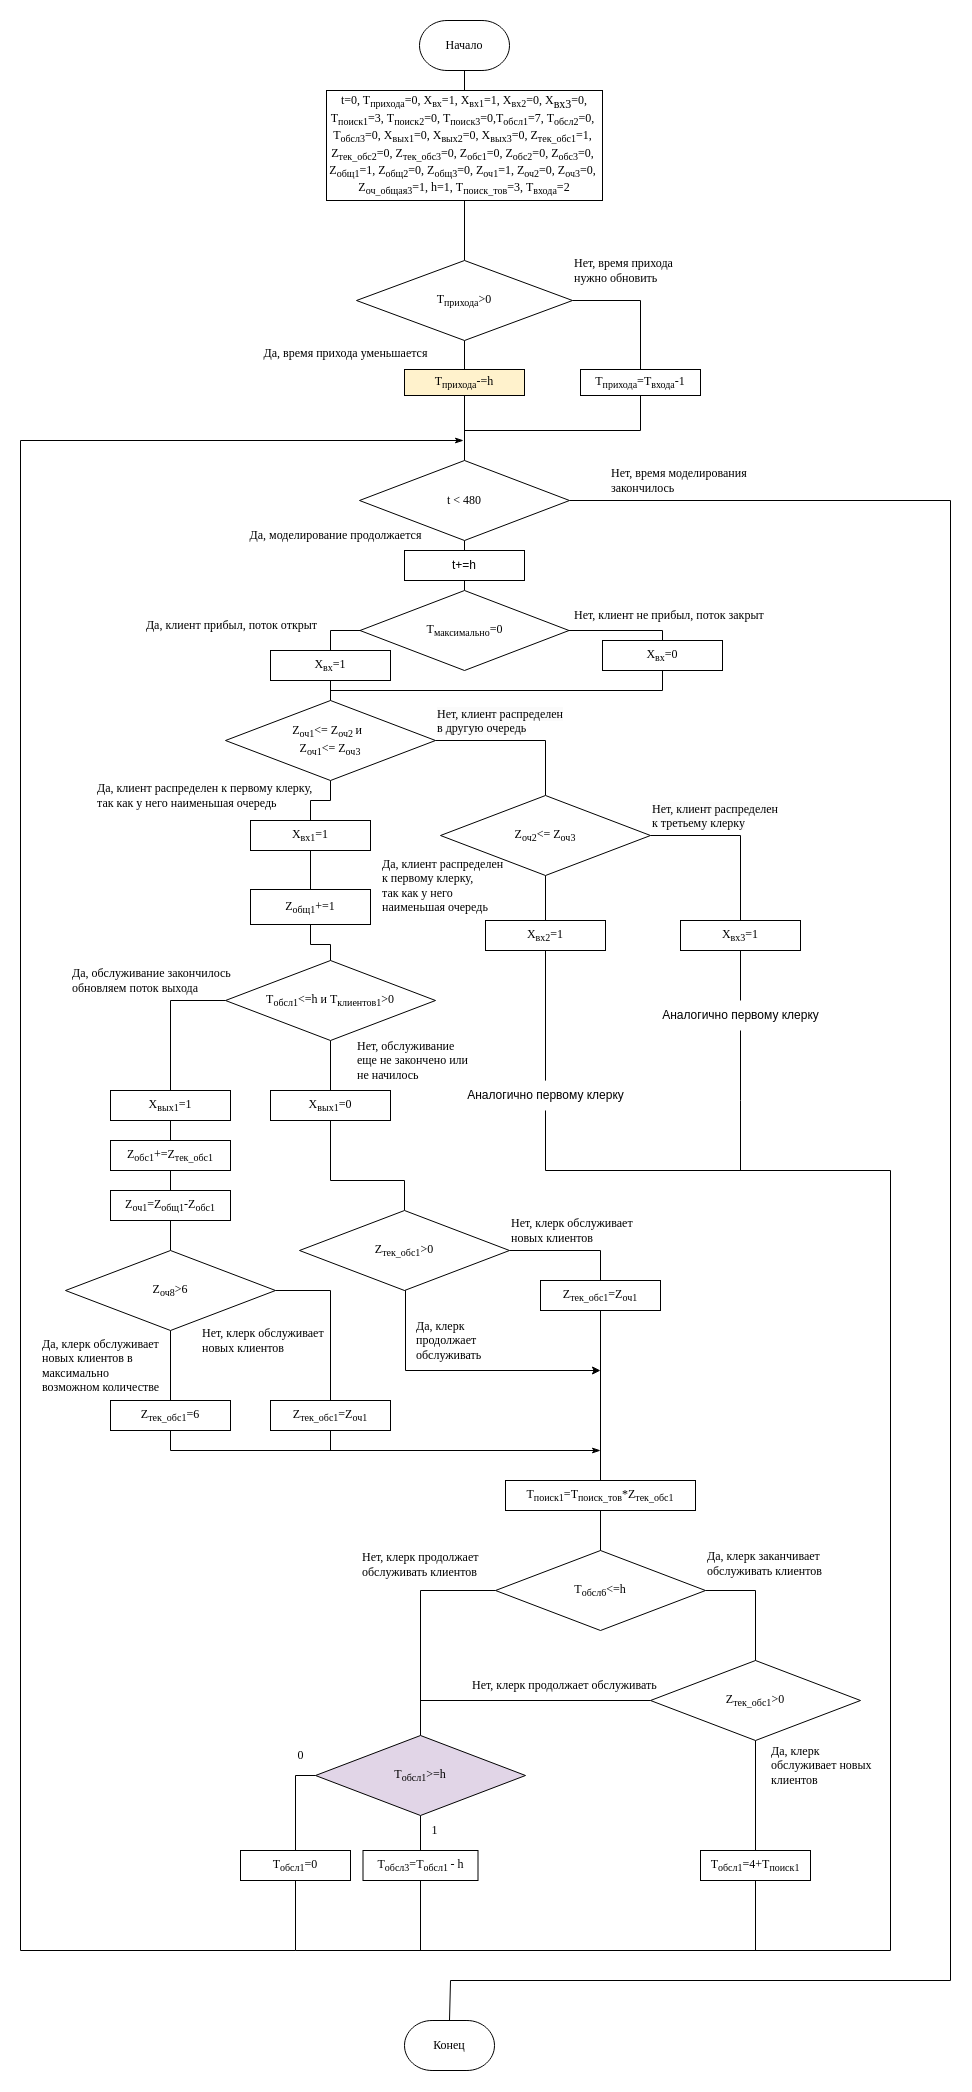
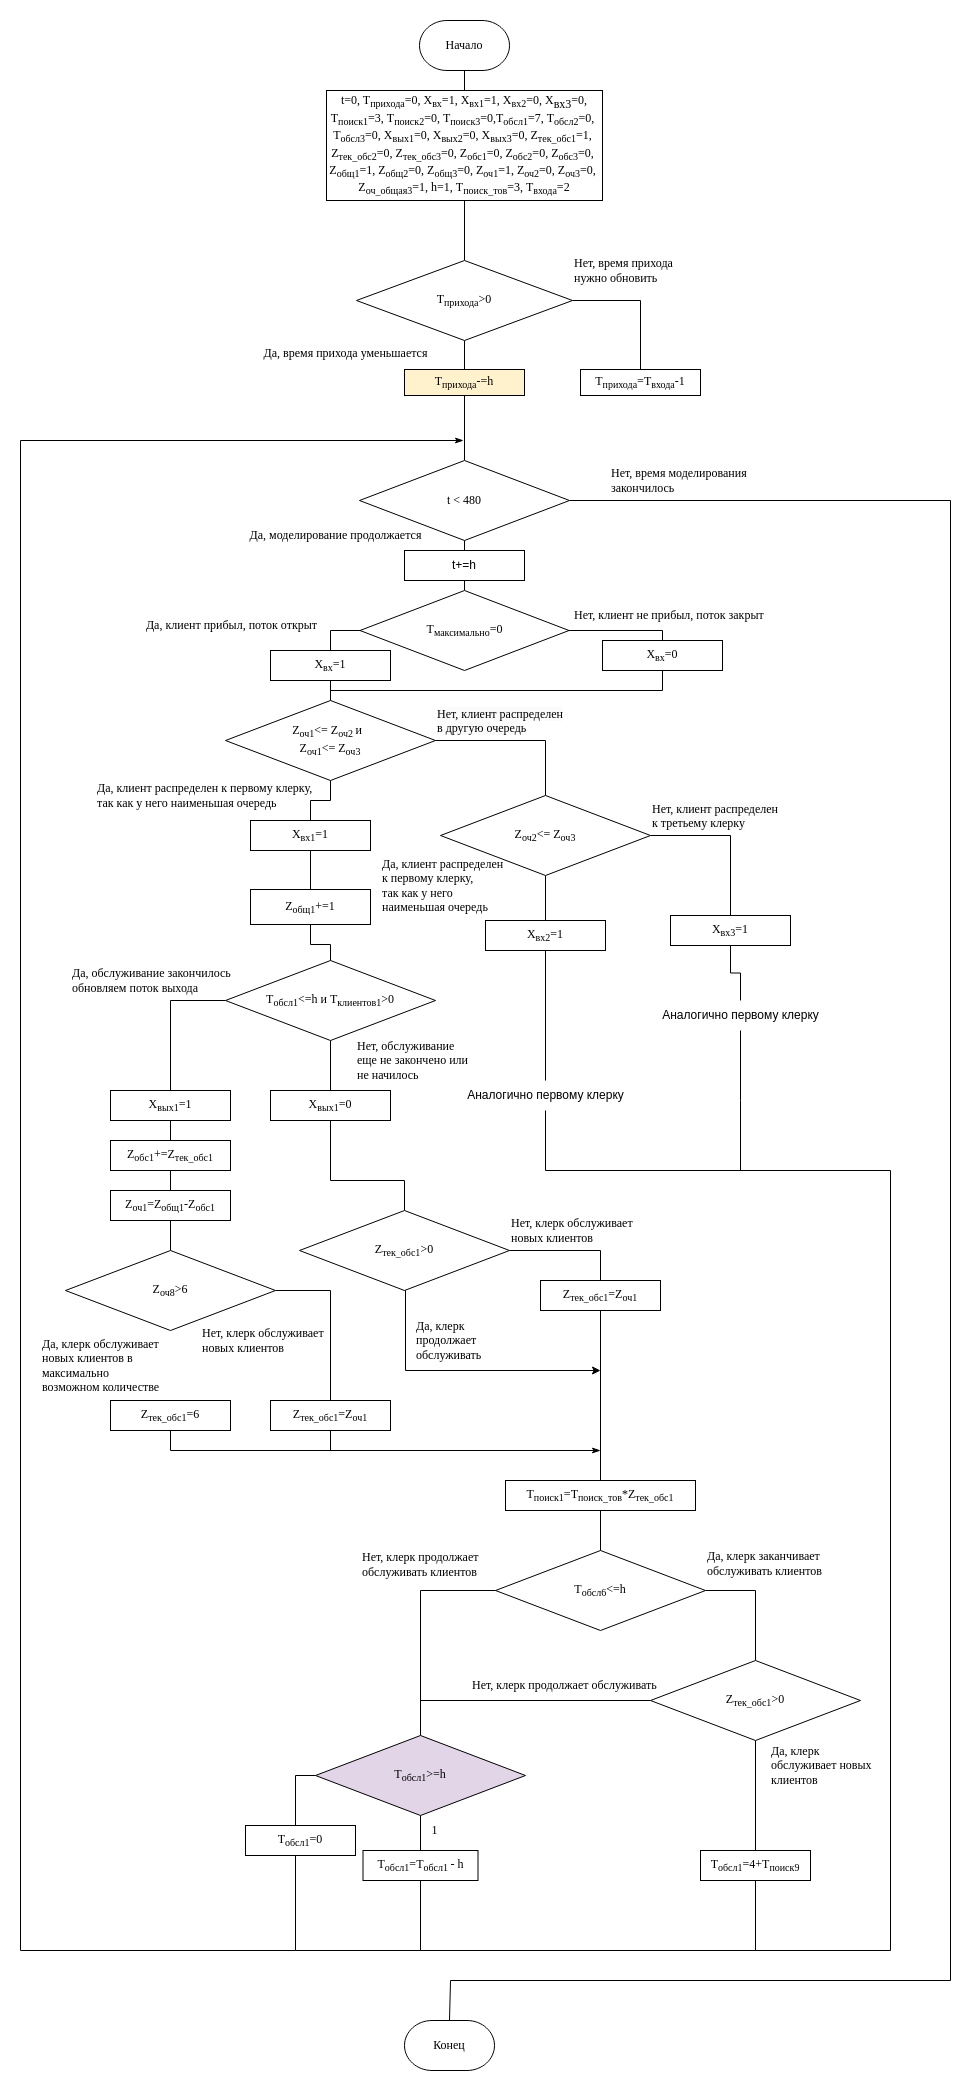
edge "Tприхода=Tвхода-1" -- "t < 480": removed
node "Хвх3=1": moved (741, 936) -> (731, 931)
edge "Zоч8>6" -- "Zтек_обс1=6": removed
node "0": removed
node "Tобсл1=0": moved (296, 1866) -> (301, 1841)
node "Tобсл3=Tобсл1 - h": label "Tобсл3=Tобсл1 - h" -> "Tобсл1=Tобсл1 - h"
node "Tобсл1=4+Tпоиск1": label "Tобсл1=4+Tпоиск1" -> "Tобсл1=4+Tпоиск9"
